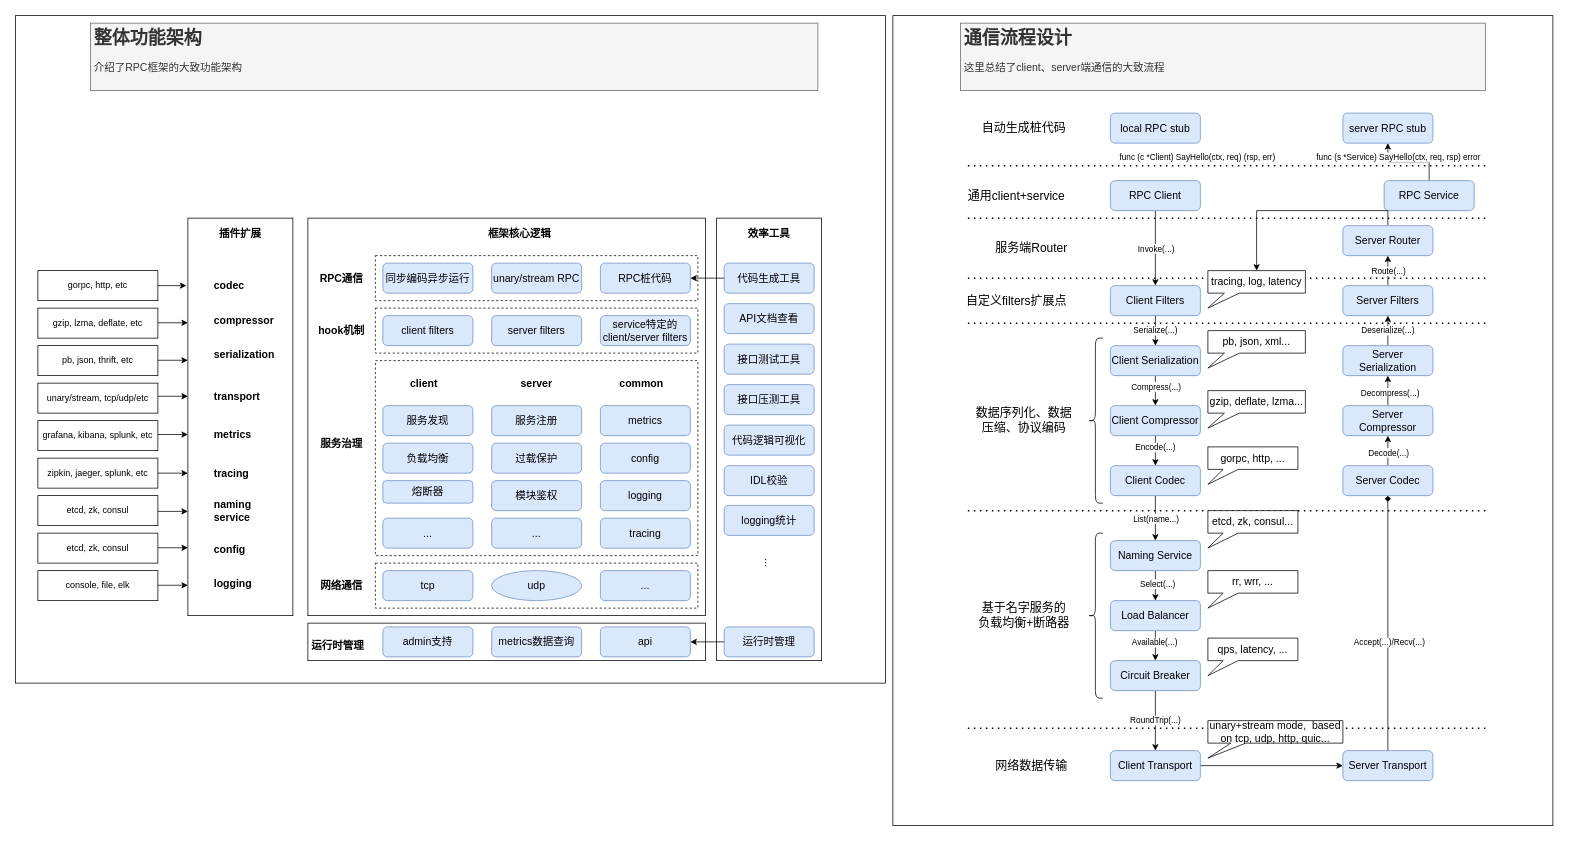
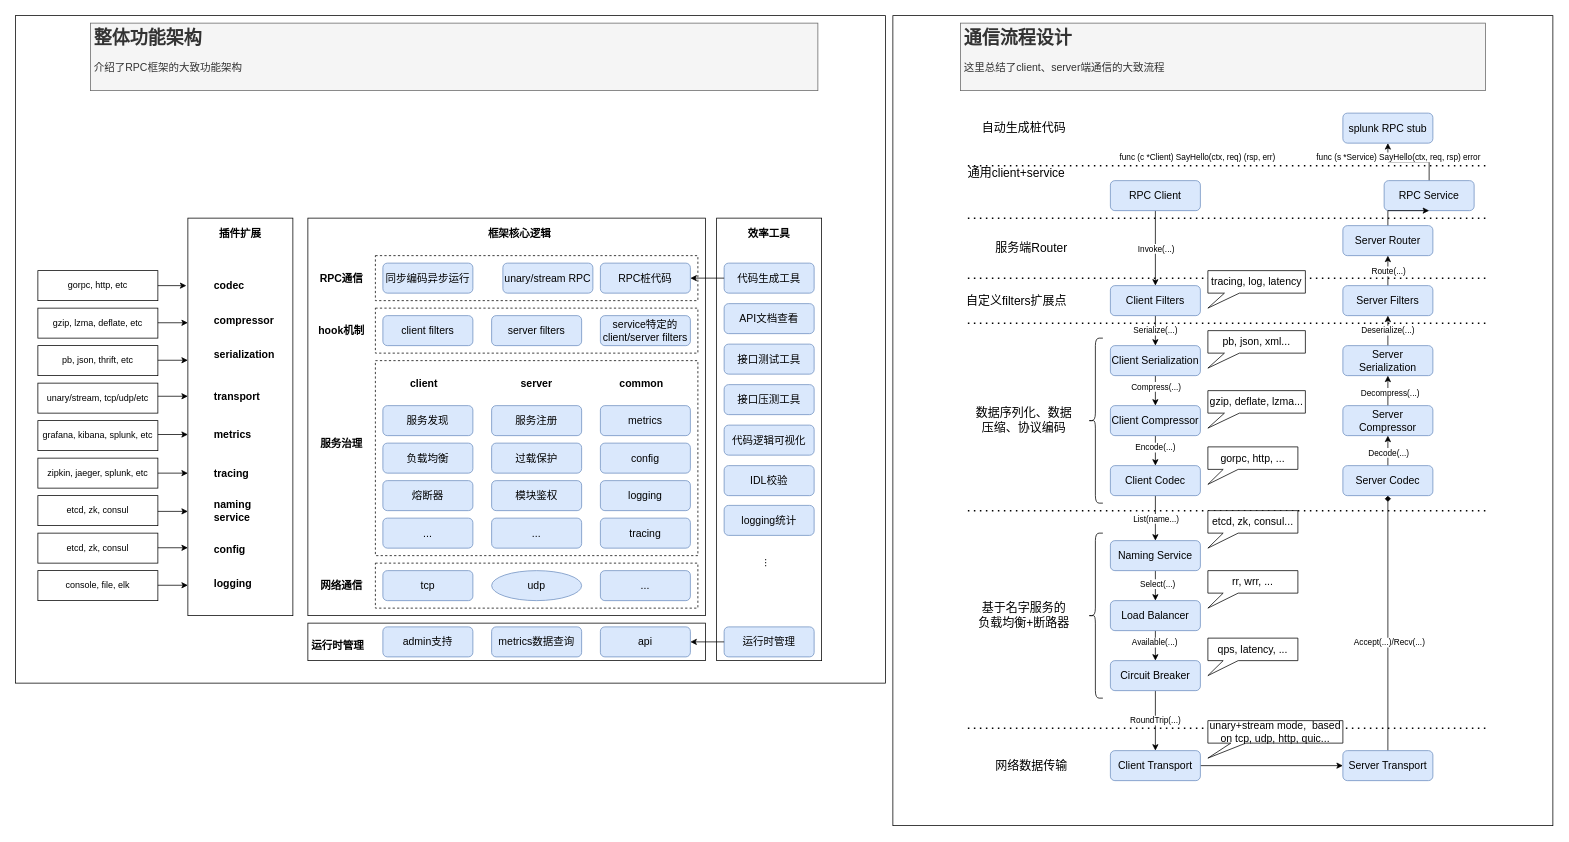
node "local RPC stub": removed
node "server RPC stub": label "server RPC stub" -> "splunk RPC stub"
node "通用client+service": moved (1017, 195) -> (1017, 173)
edge "Server Router" -> "tracing, log, latency": now "Server Router" -> "RPC Service"
node "unary/stream RPC": moved (537, 278) -> (548, 278)
node "熔断器": size 90x23 -> 90x30
